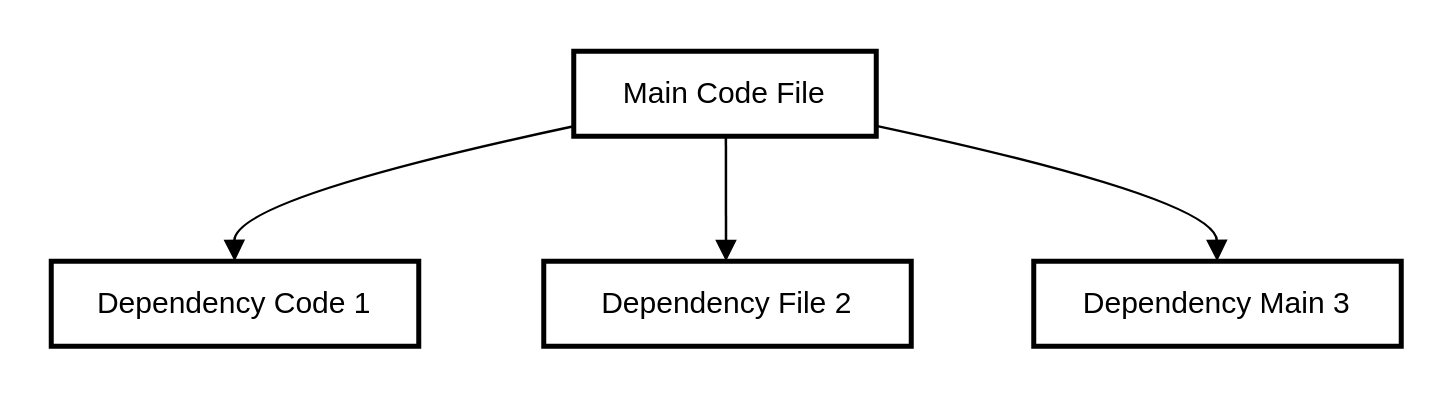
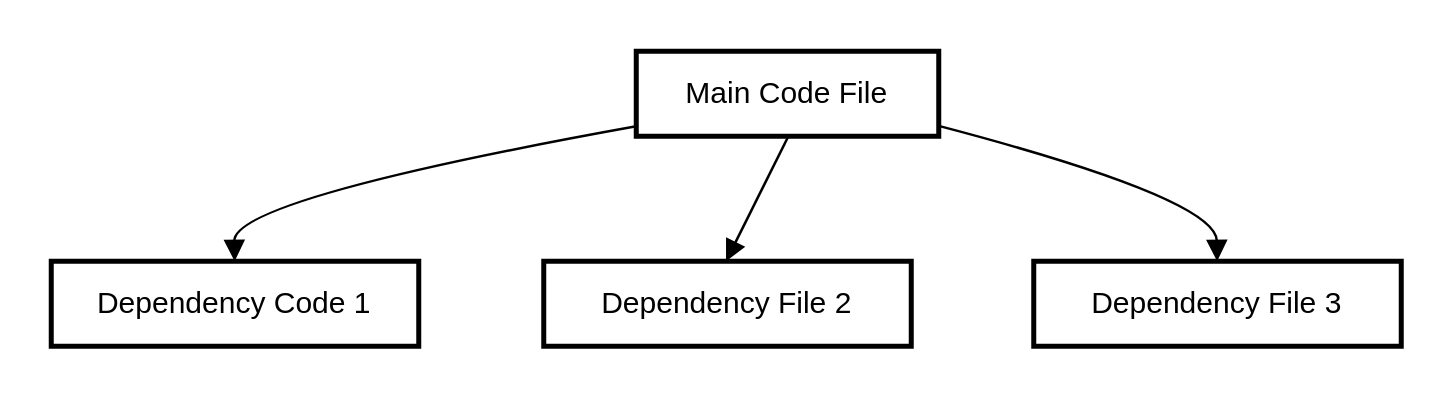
node "Main Code File": moved (725, 94) -> (788, 94)
node "Dependency Main 3": label "Dependency Main 3" -> "Dependency File 3"
